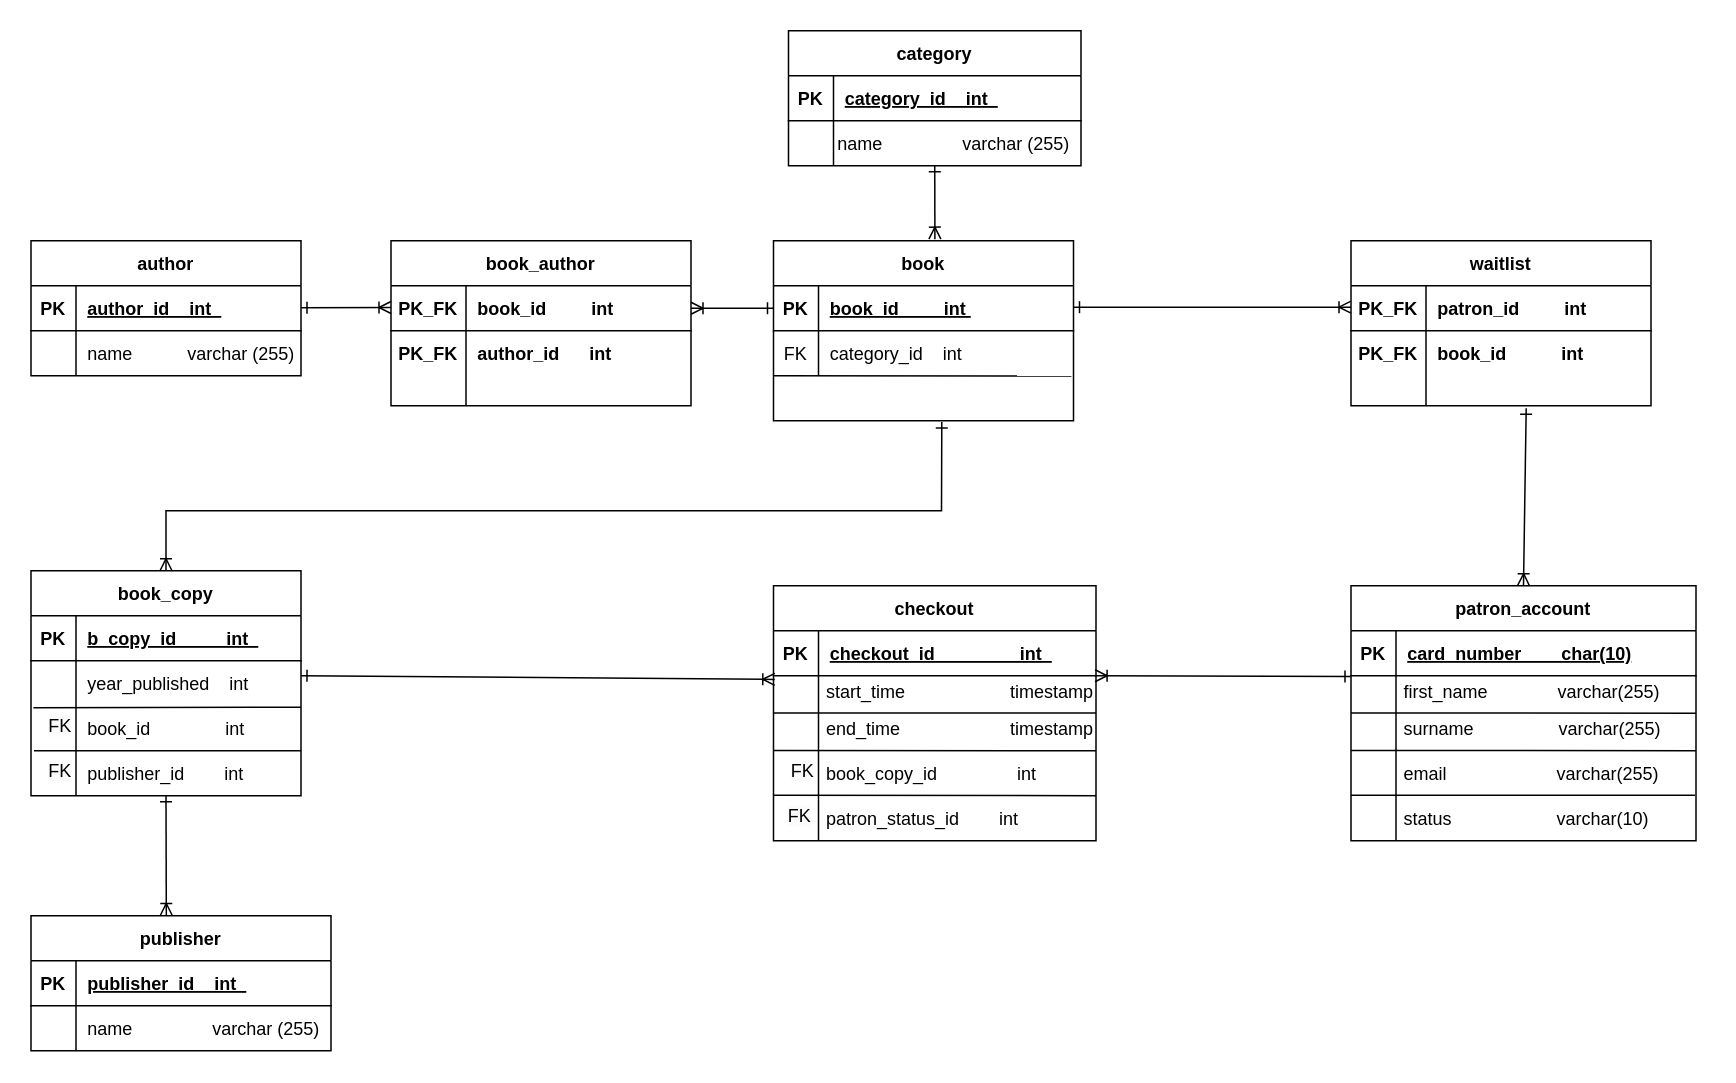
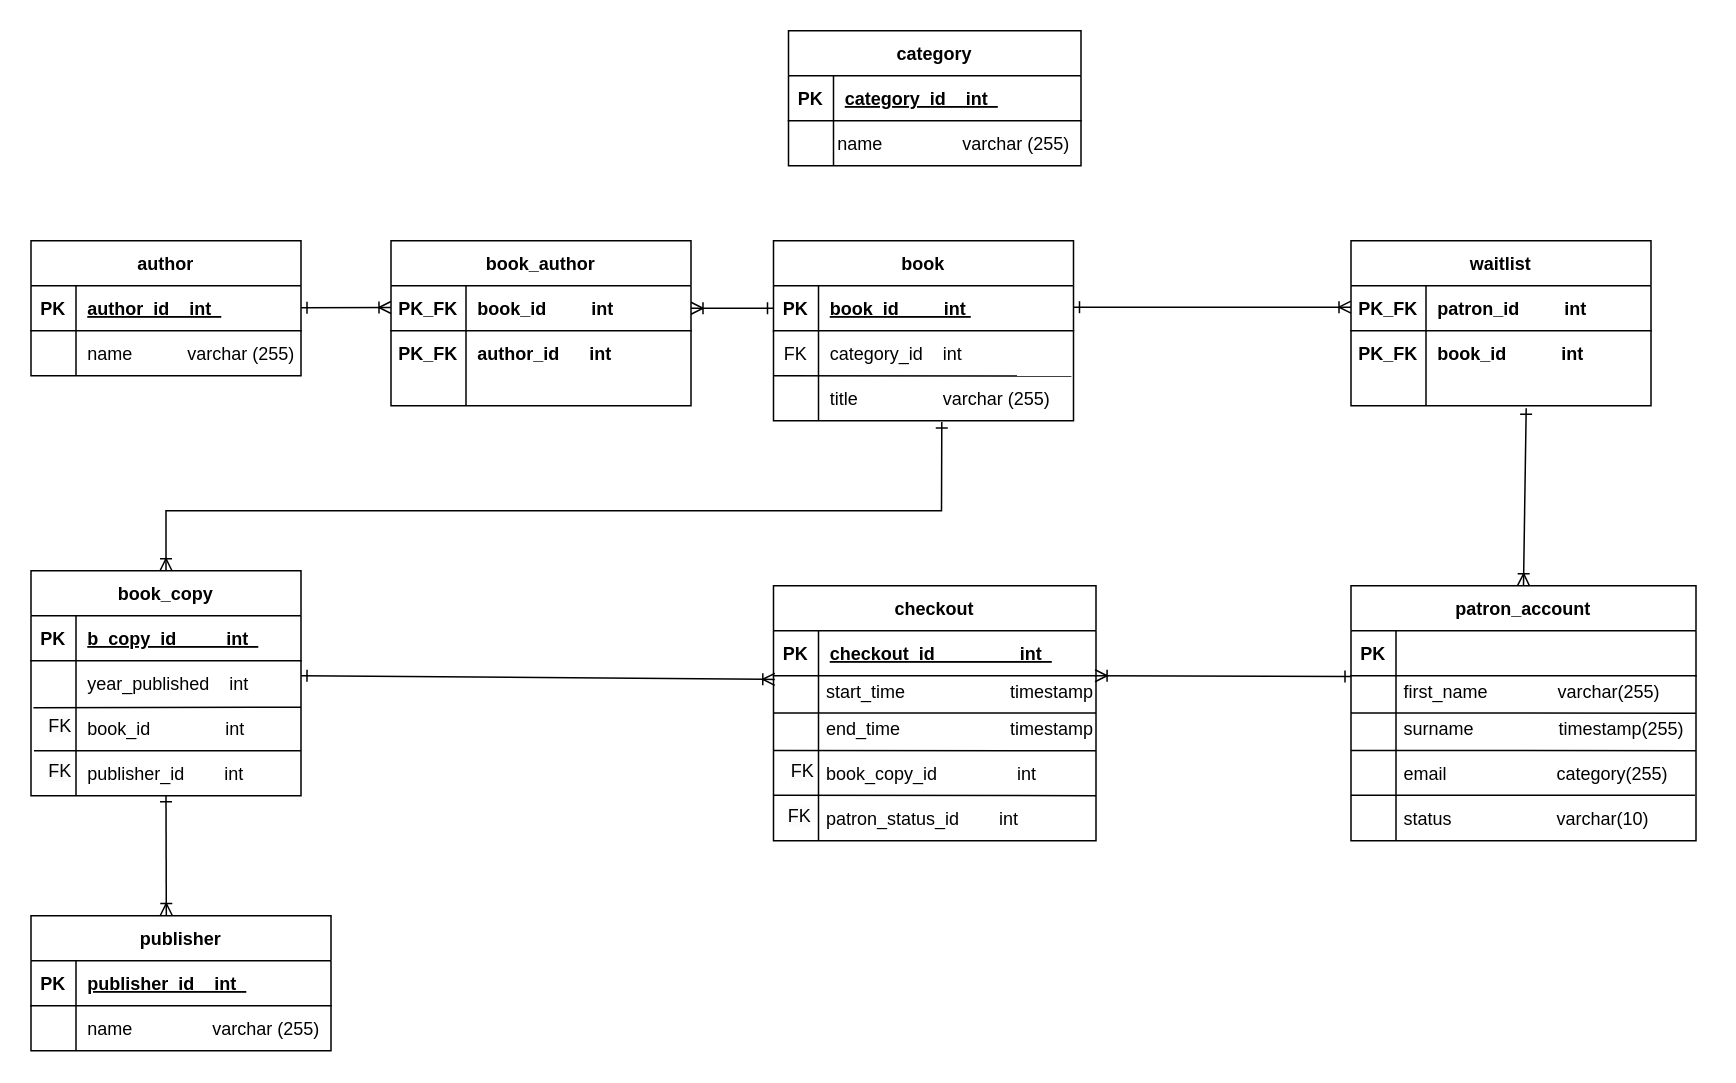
edge "category" -- "book": removed
node "title varchar (255)": added
node "card_number char(10)": removed
node "surname varchar(255)": label "surname varchar(255)" -> "surname timestamp(255)"
node "email varchar(255)": label "email varchar(255)" -> "email category(255)"
